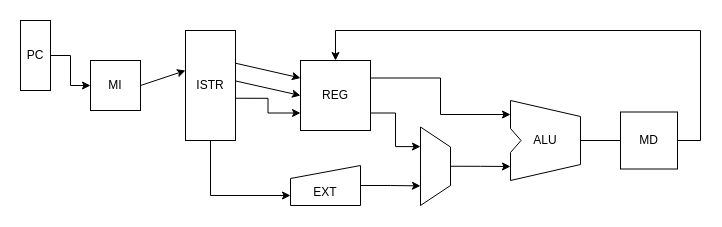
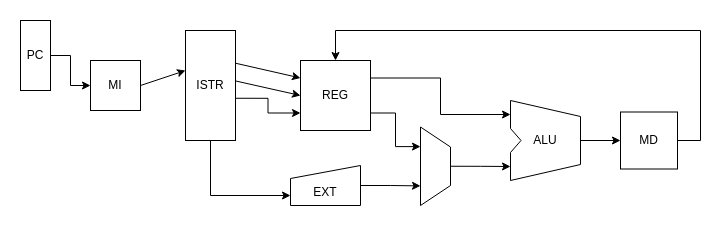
edge "ALU" -- "MD": arrowhead none -> classic
